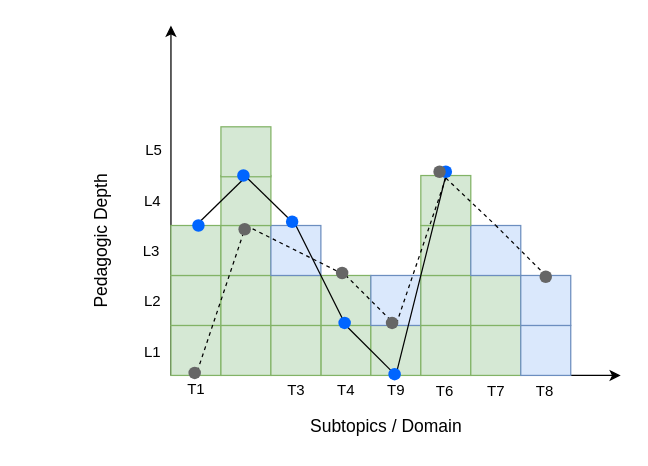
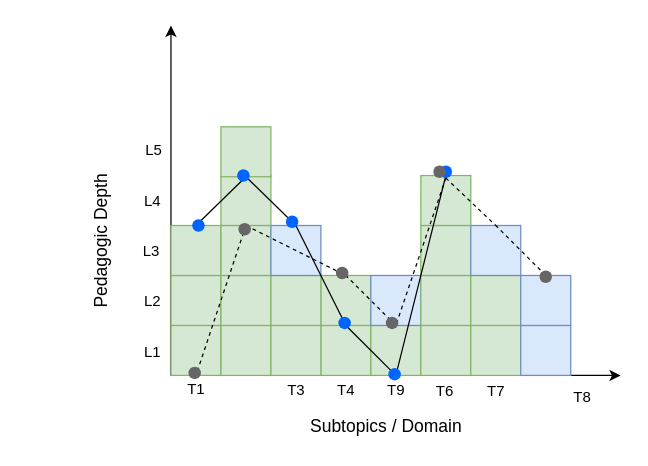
node "T8": moved (544, 392) -> (582, 398)
